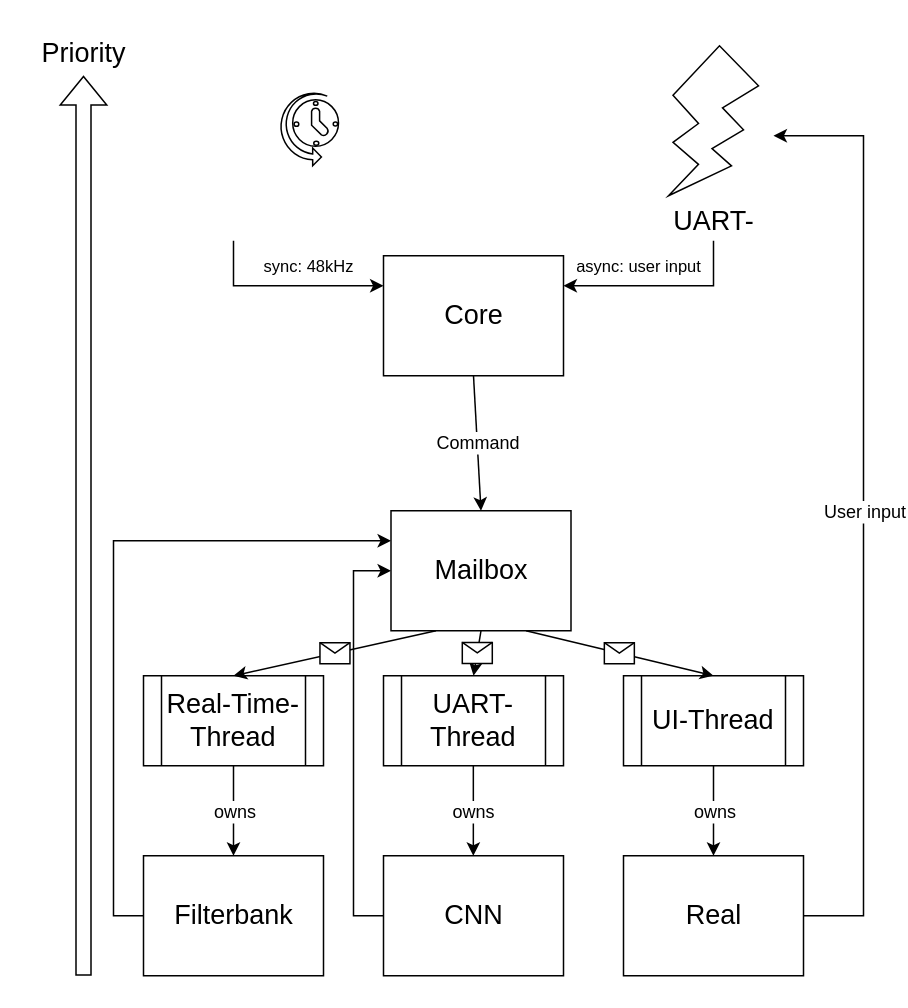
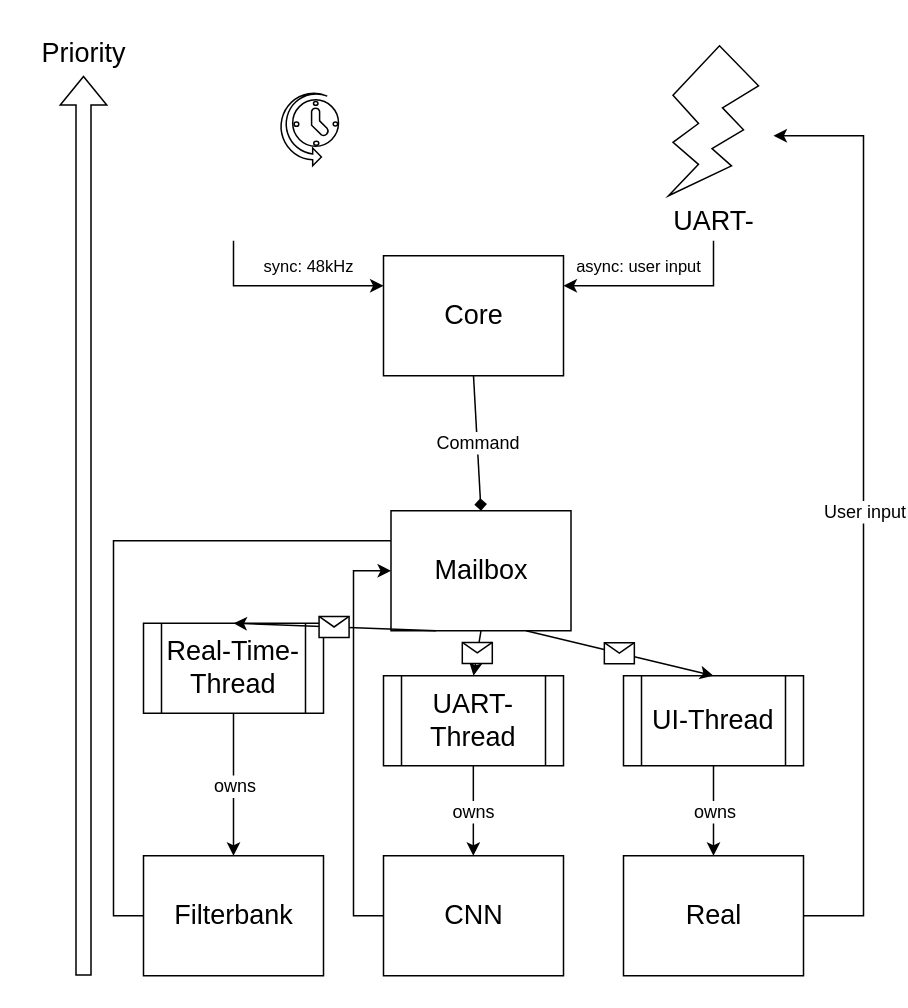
edge "Core" -> "Mailbox": arrowhead classic -> diamond
edge "Filterbank" -> "Mailbox": arrowhead classic -> none
node "Real-Time-Thread": moved (233, 721) -> (233, 668)
